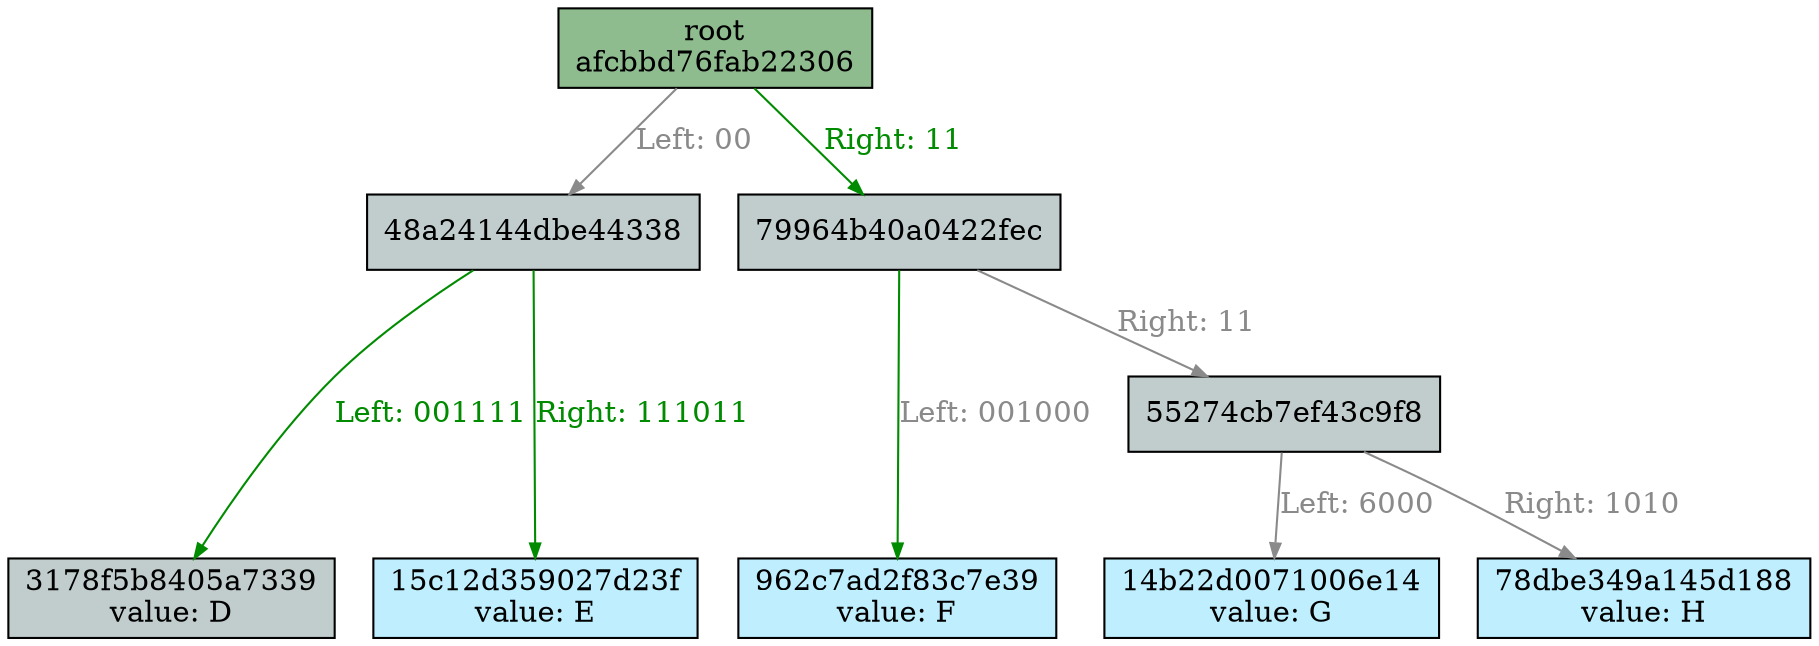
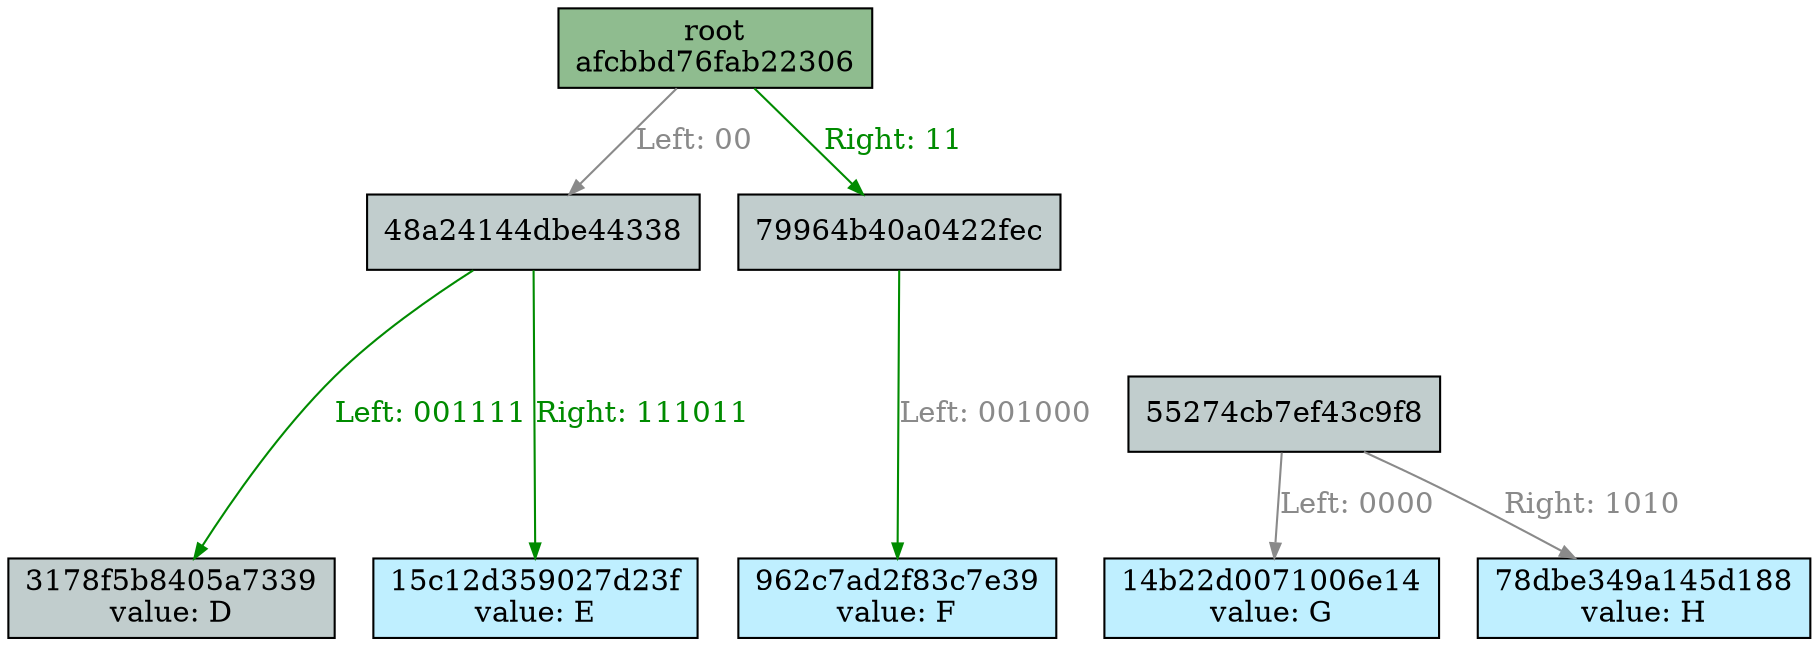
edge "79964b40a0422fec" -> "55274cb7ef43c9f8": removed, label "Right: 11"
edge "55274cb7ef43c9f8" -> "14b22d0071006e14 value: G": label "Left: 6000" -> "Left: 0000"
